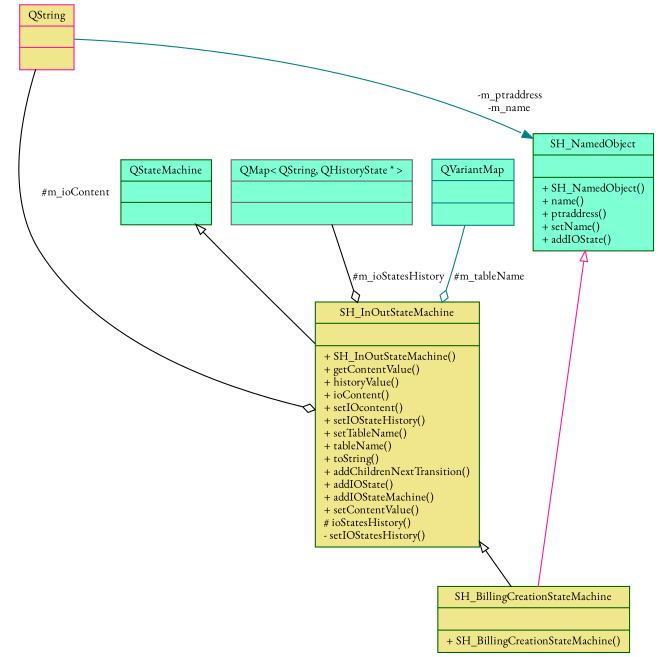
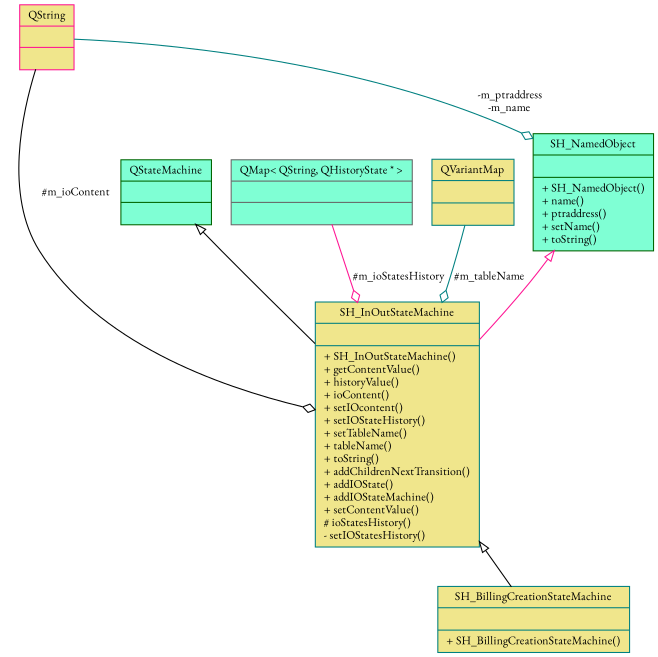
edge "QString" -> "SH_NamedObject": arrowhead normal -> odiamond
node "QVariantMap": fillcolor aquamarine -> khaki
node "SH_NamedObject": text "+ addIOState()" -> "+ toString()"
edge "QMap< QString, QHistoryState * >" -> "SH_InOutStateMachine": color black -> deeppink
edge "SH_BillingCreationStateMachine" -> "SH_NamedObject": now "SH_InOutStateMachine" -> "SH_NamedObject"
node "SH_InOutStateMachine": color darkgreen -> teal
node "SH_BillingCreationStateMachine": color darkgreen -> teal
